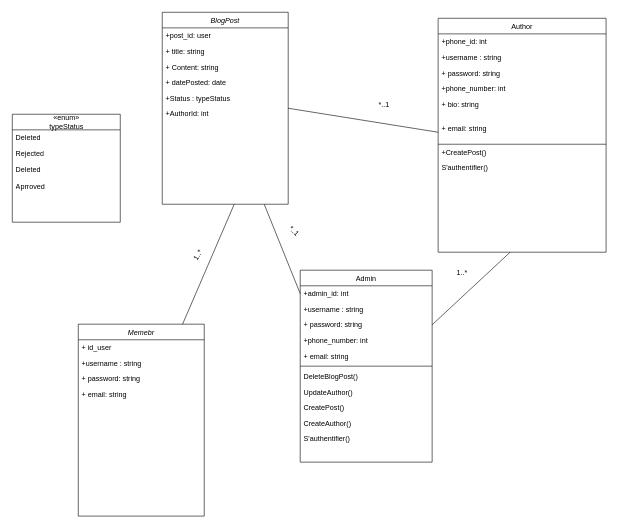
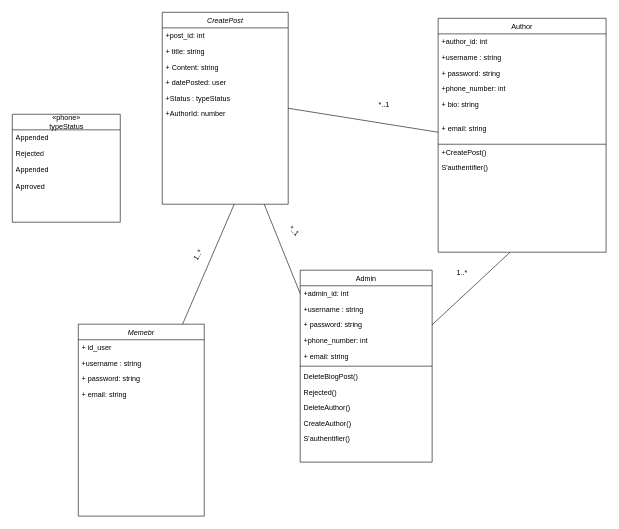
node "BlogPost": label "BlogPost" -> "CreatePost"
node "+post_id: user": label "+post_id: user" -> "+post_id: int"
node "+phone_id: int": label "+phone_id: int" -> "+author_id: int"
node "+ datePosted: date": label "+ datePosted: date" -> "+ datePosted: user"
node "+AuthorId: int": label "+AuthorId: int" -> "+AuthorId: number"
node "«enum» typeStatus": label "«enum» typeStatus" -> "«phone» typeStatus"
node "Deleted": label "Deleted" -> "Appended"
node "Deleted Aprroved": label "Deleted Aprroved" -> "Appended Aprroved"
node "UpdateAuthor()": label "UpdateAuthor()" -> "Rejected()"
node "CreatePost()": label "CreatePost()" -> "DeleteAuthor()"
